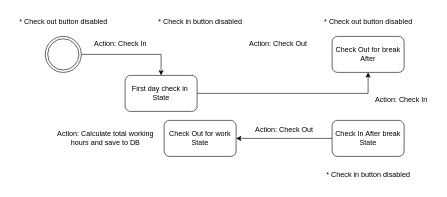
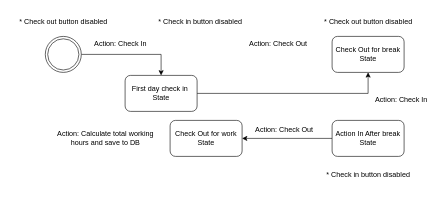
node "Check Out for break After": label "Check Out for break After" -> "Check Out for break State"
node "Check Out for work State": moved (200, 138) -> (206, 138)
node "Check In After break State": label "Check In After break State" -> "Action In After break State"
